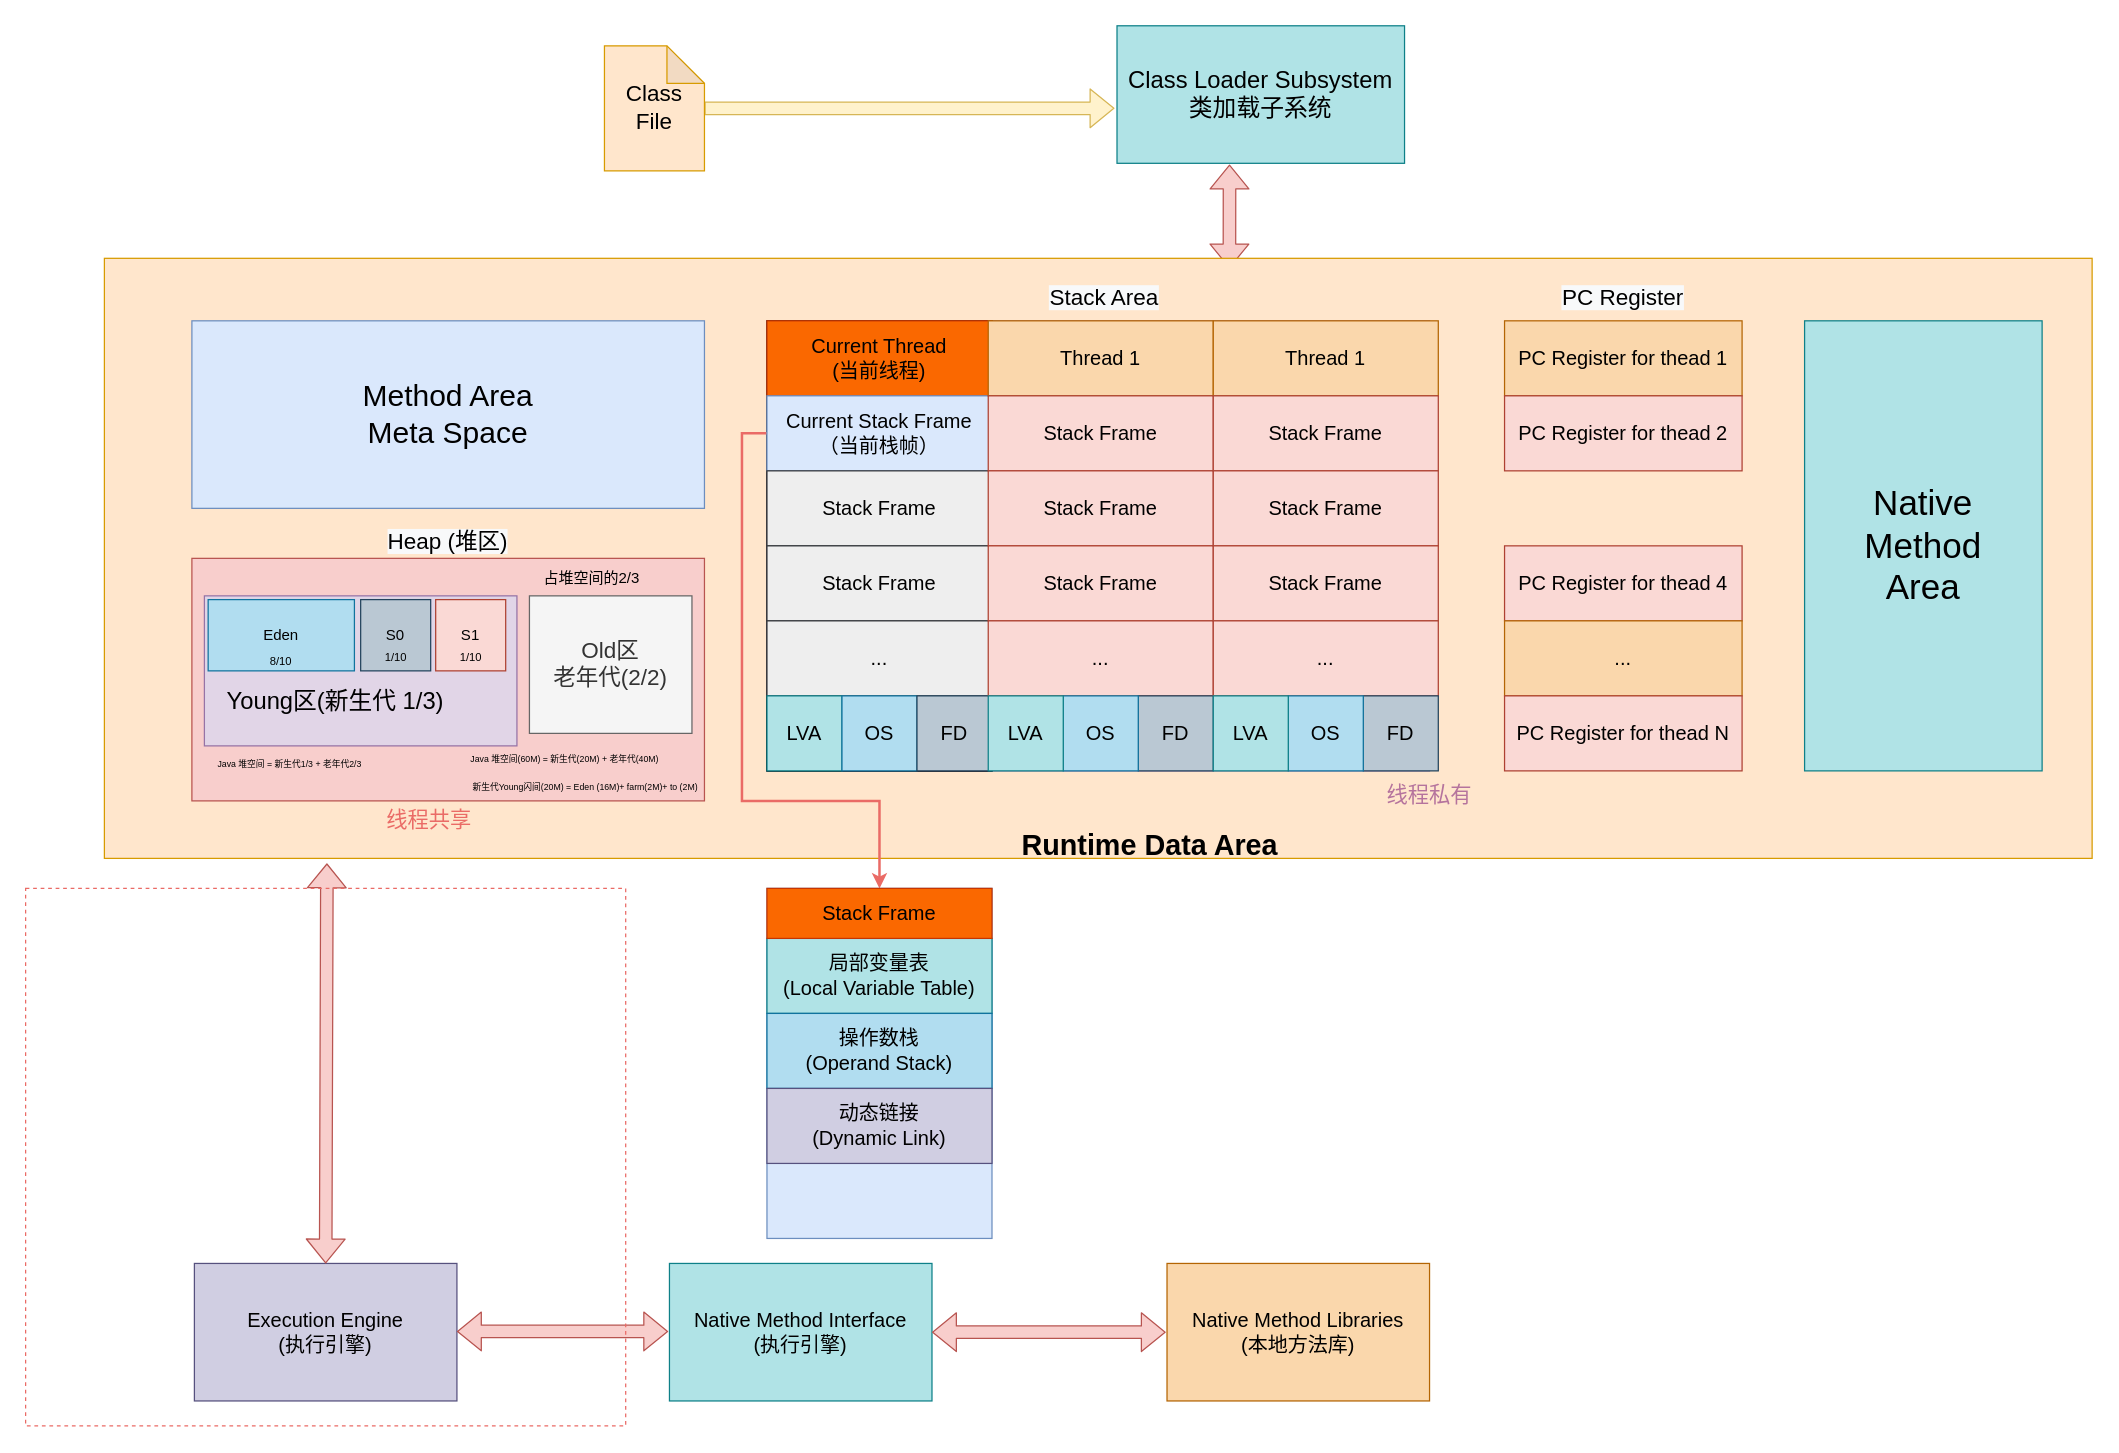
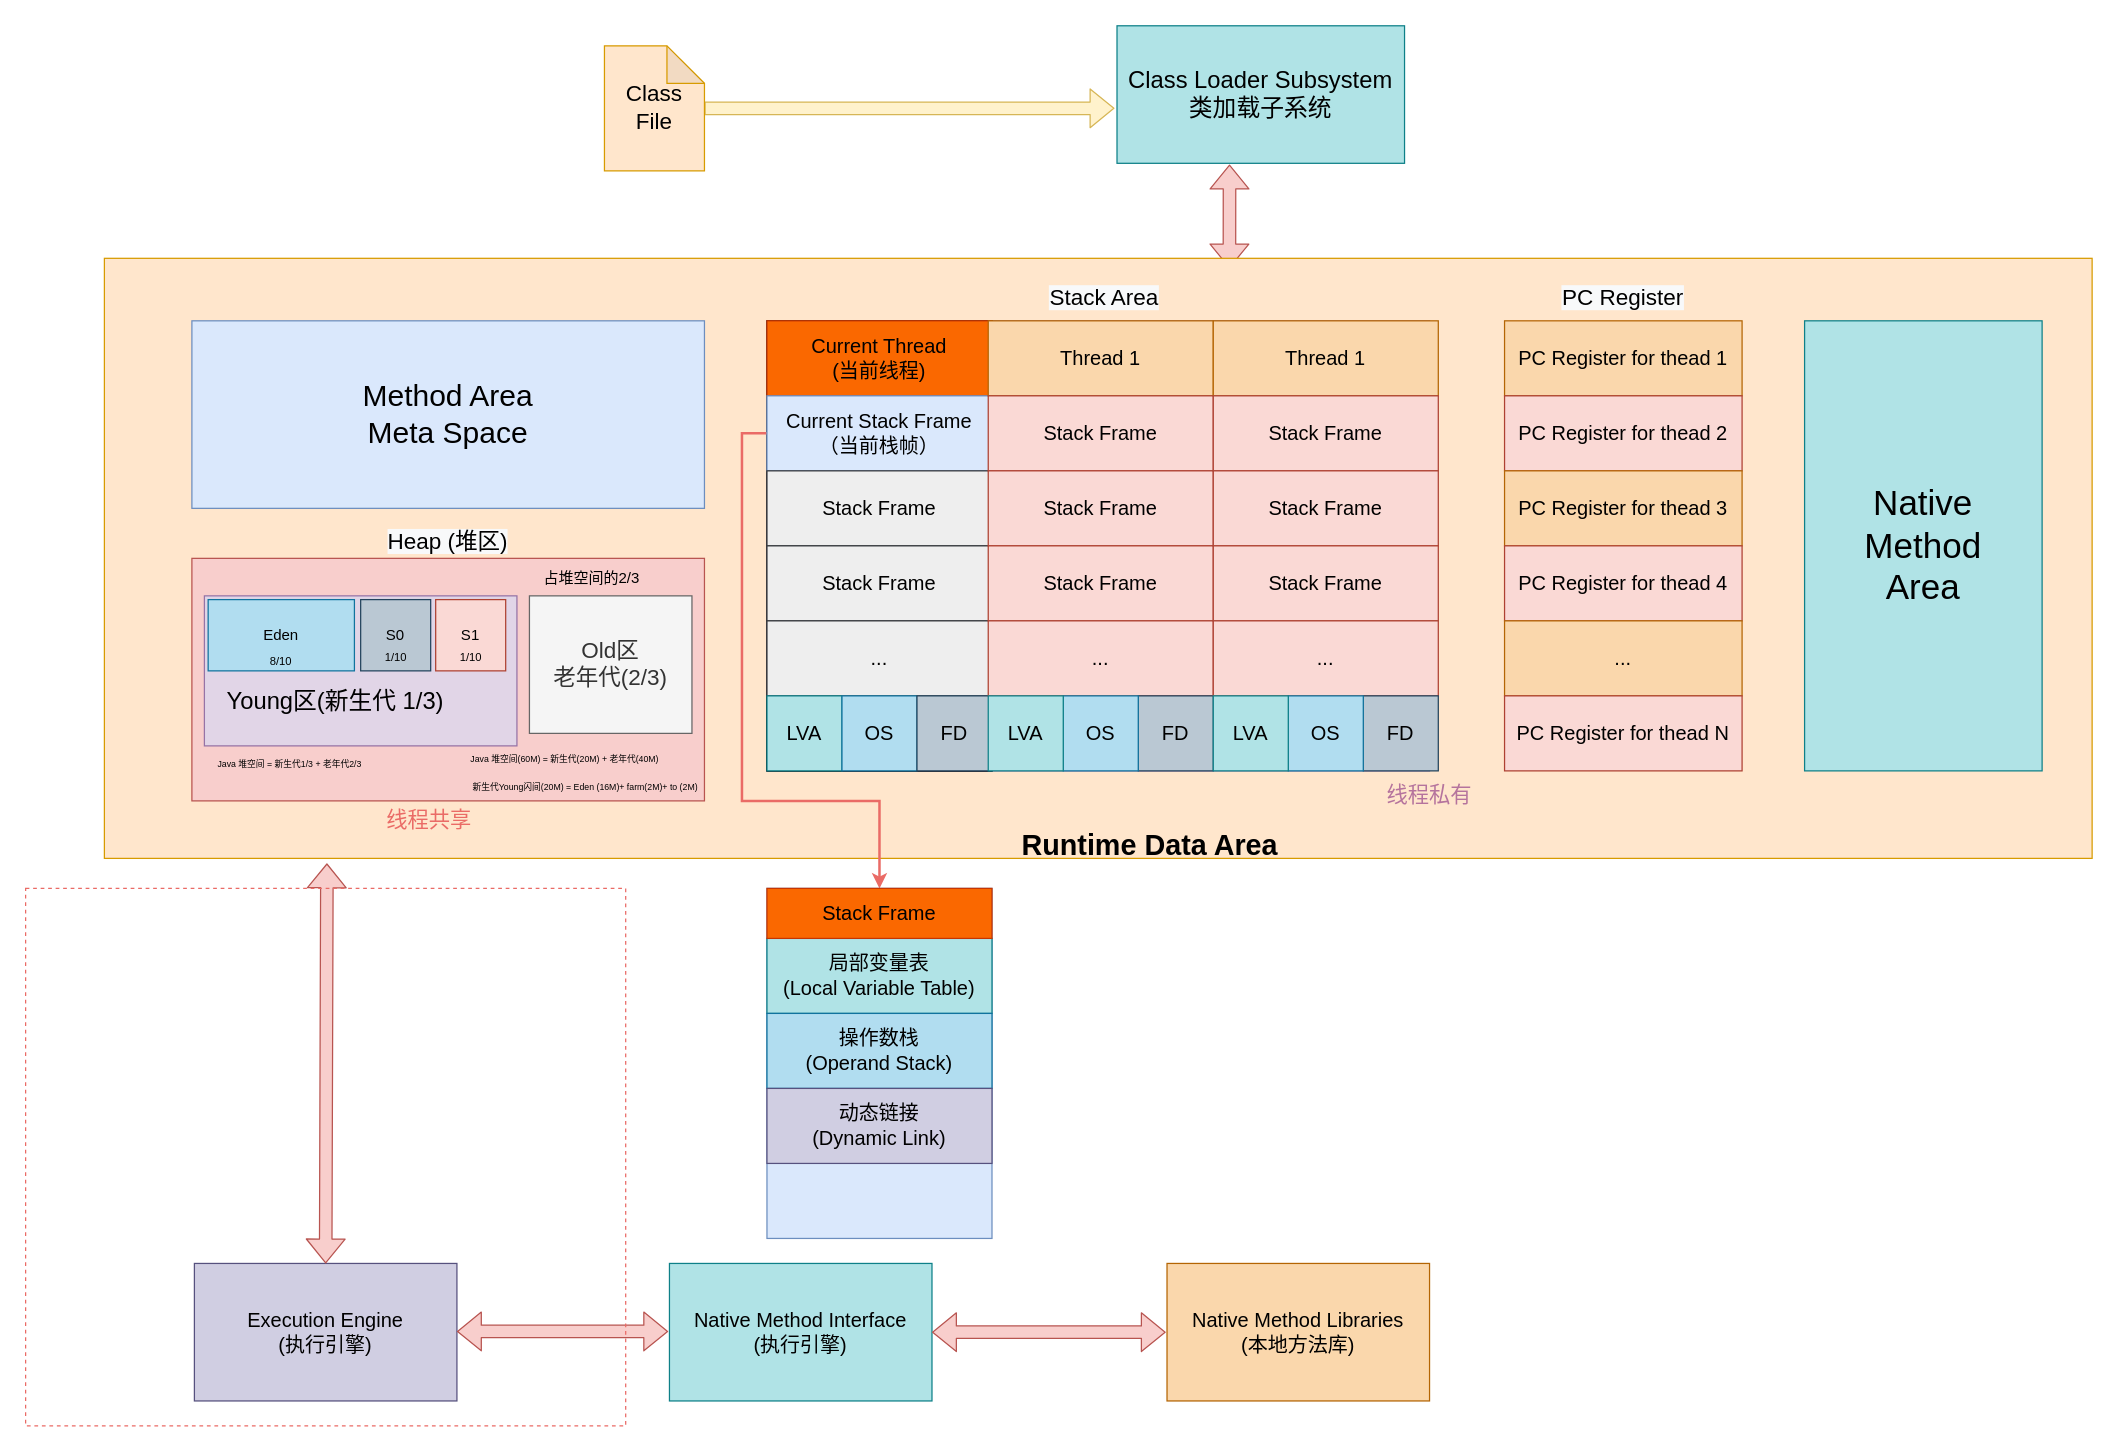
node "PC Register for thead 3": added
node "Old区老年代(2/2)": label "Old区老年代(2/2)" -> "Old区老年代(2/3)"
